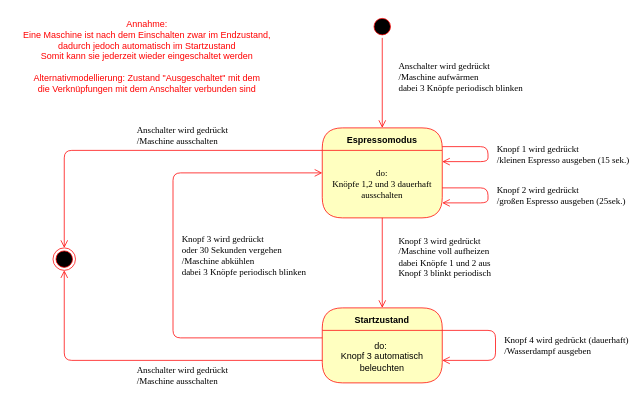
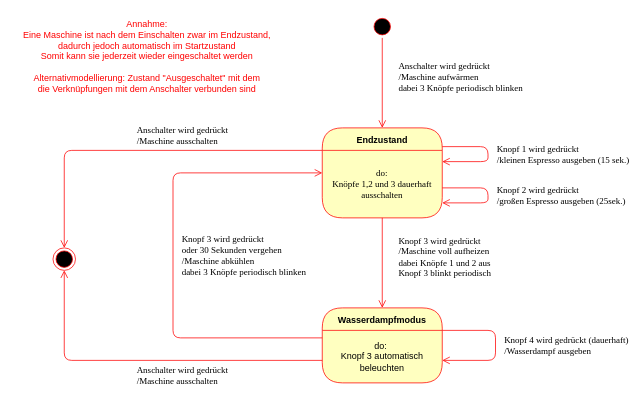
node "Espressomodus": label "Espressomodus" -> "Endzustand"
node "Startzustand": label "Startzustand" -> "Wasserdampfmodus"
